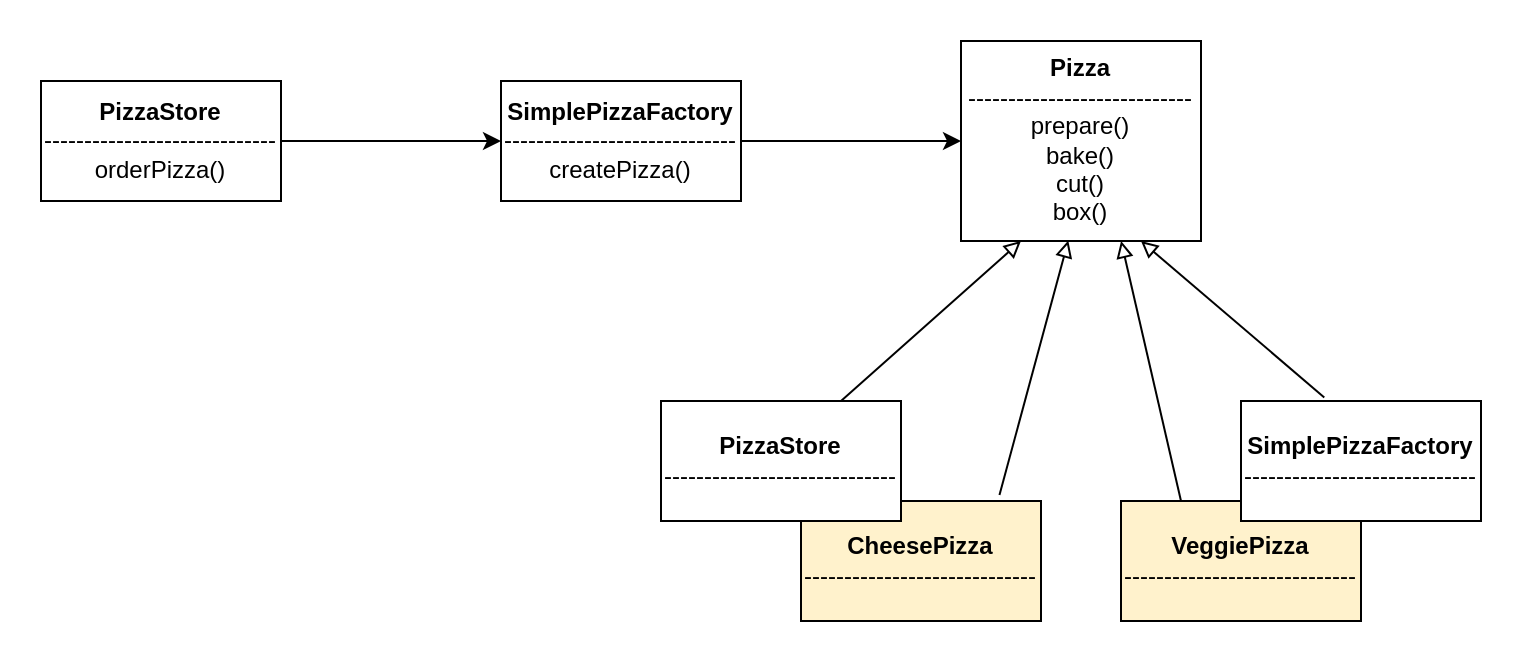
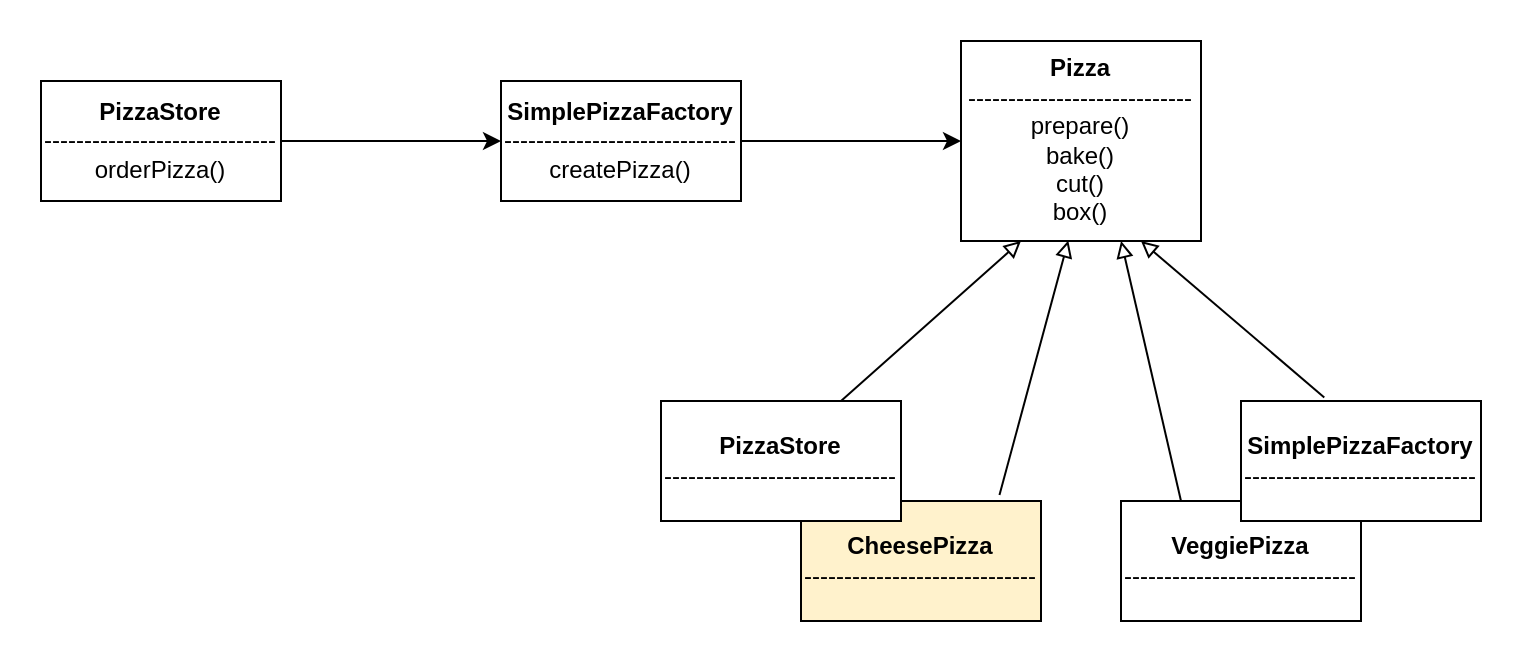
node "VeggiePizza -----------------------------": fillcolor #fff2cc -> #ffffff
